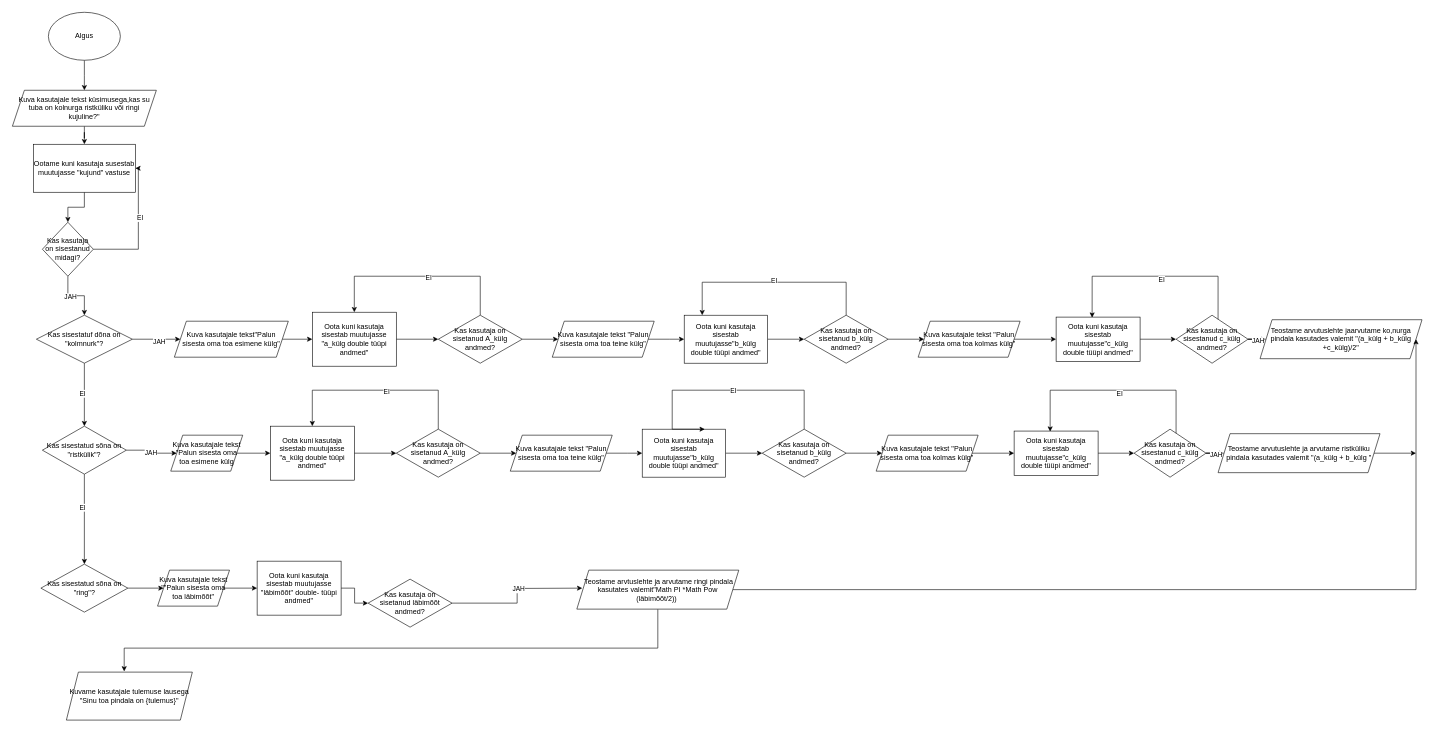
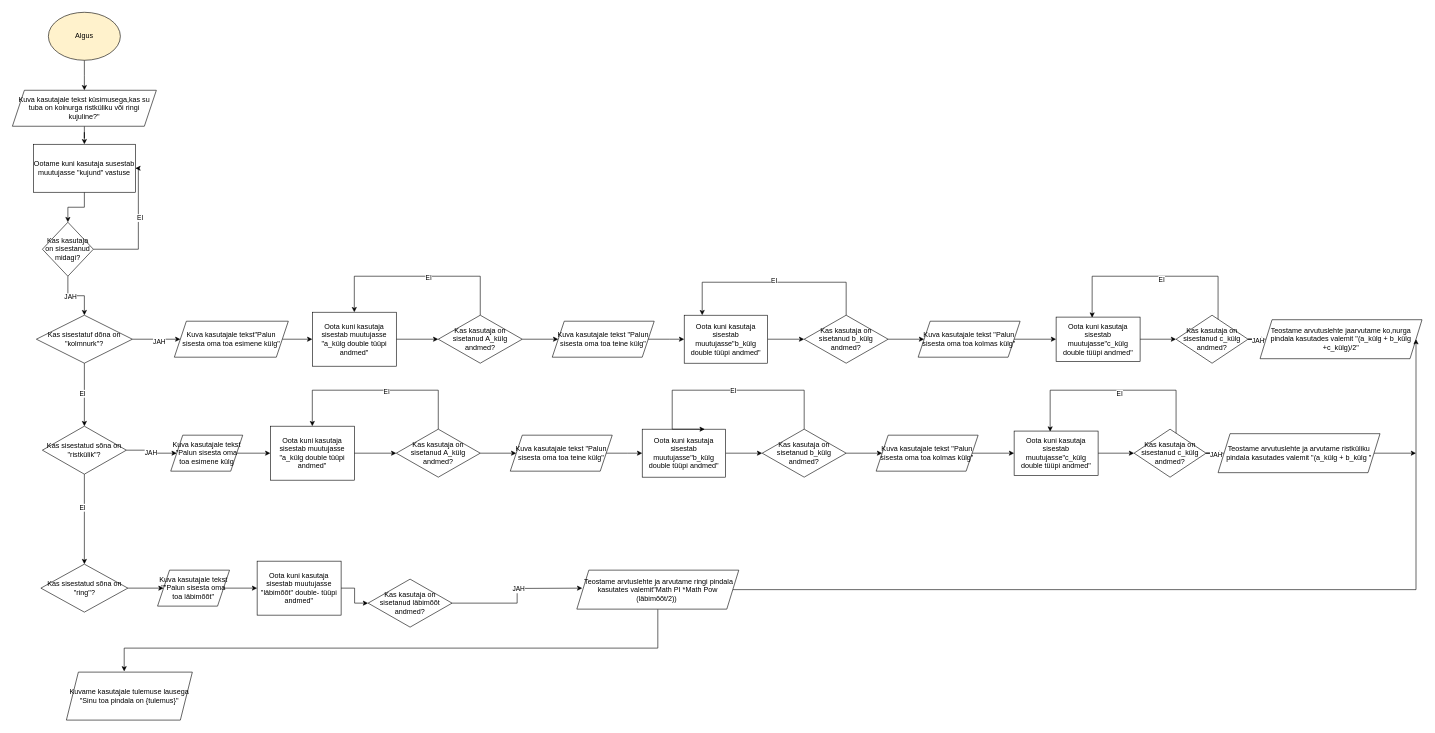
node "Algus": fillcolor #ffffff -> #fff2cc
